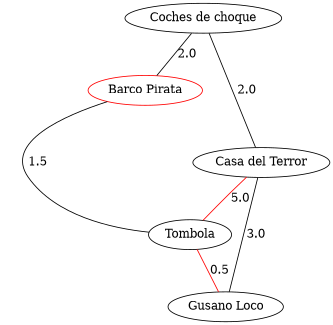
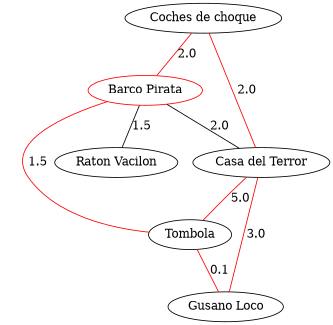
edge "Coches de choque" -- "Barco Pirata": color black -> red
edge "Coches de choque" -- "Casa del Terror": color black -> red
edge "Barco Pirata" -- "Casa del Terror": added, label "2.0"
node "Raton Vacilon": added
edge "Barco Pirata" -- "Tombola": color black -> red
edge "Casa del Terror" -- "Gusano Loco": color black -> red
edge "Tombola" -- "Gusano Loco": label "0.5" -> "0.1"
